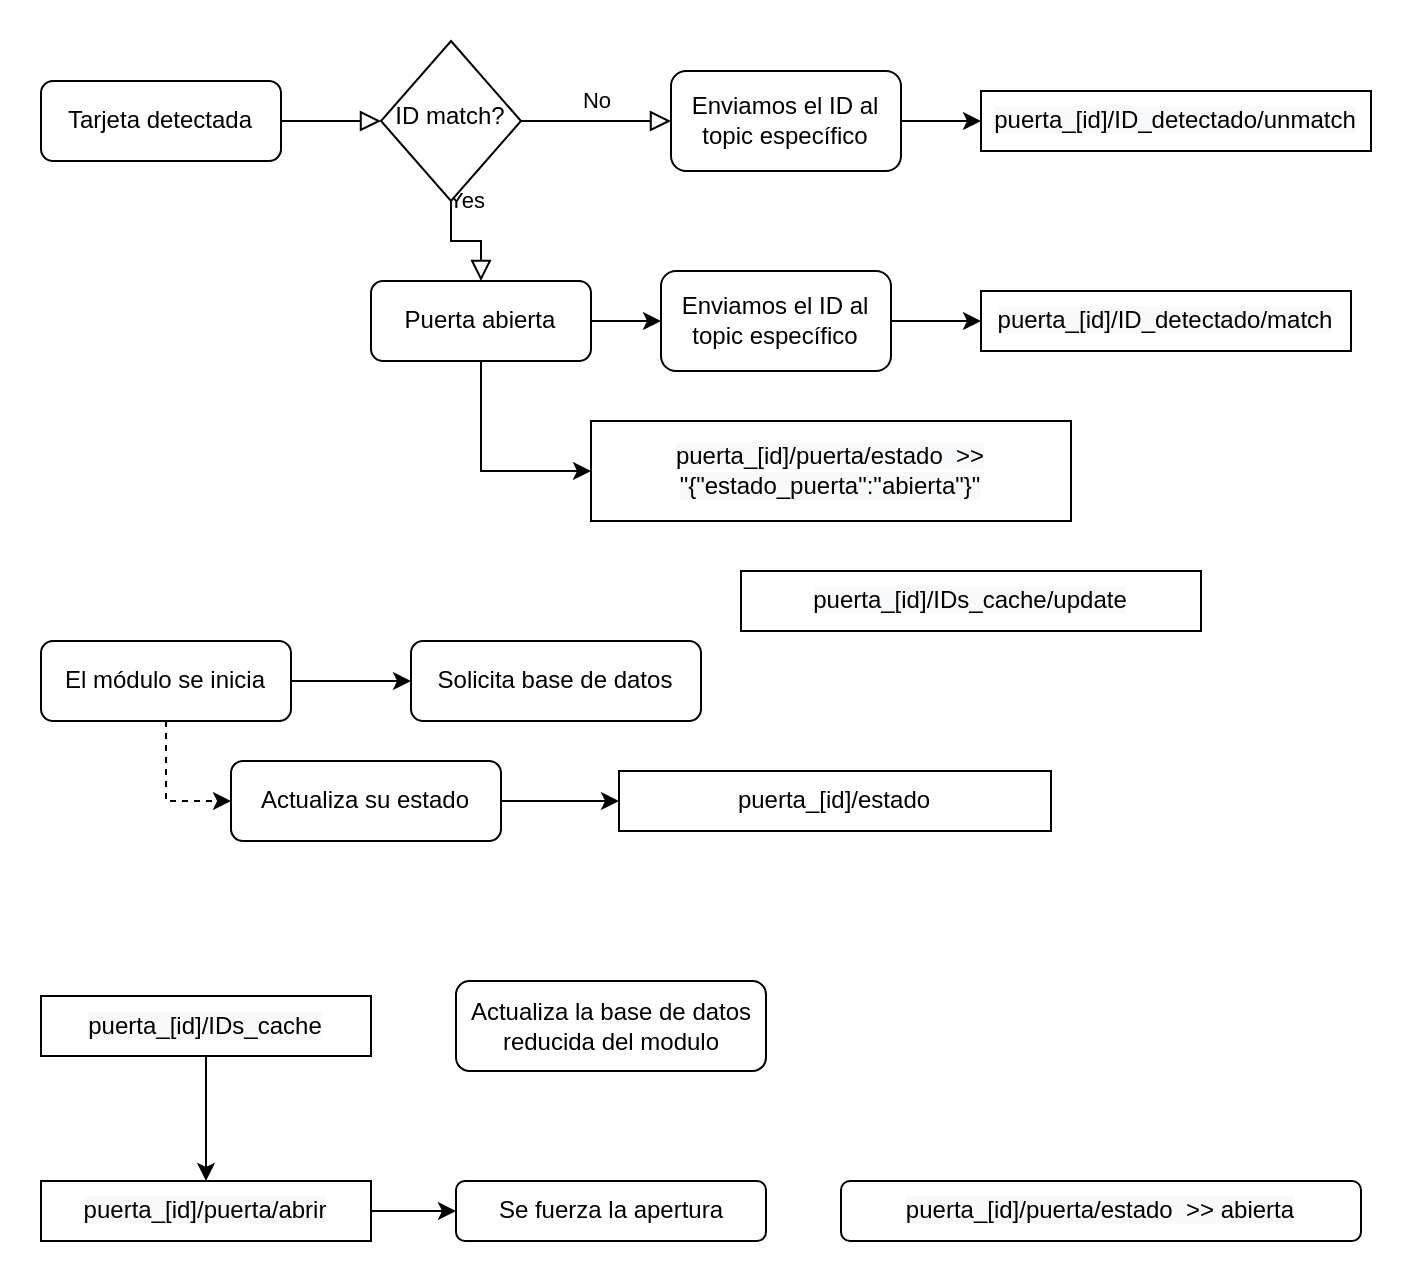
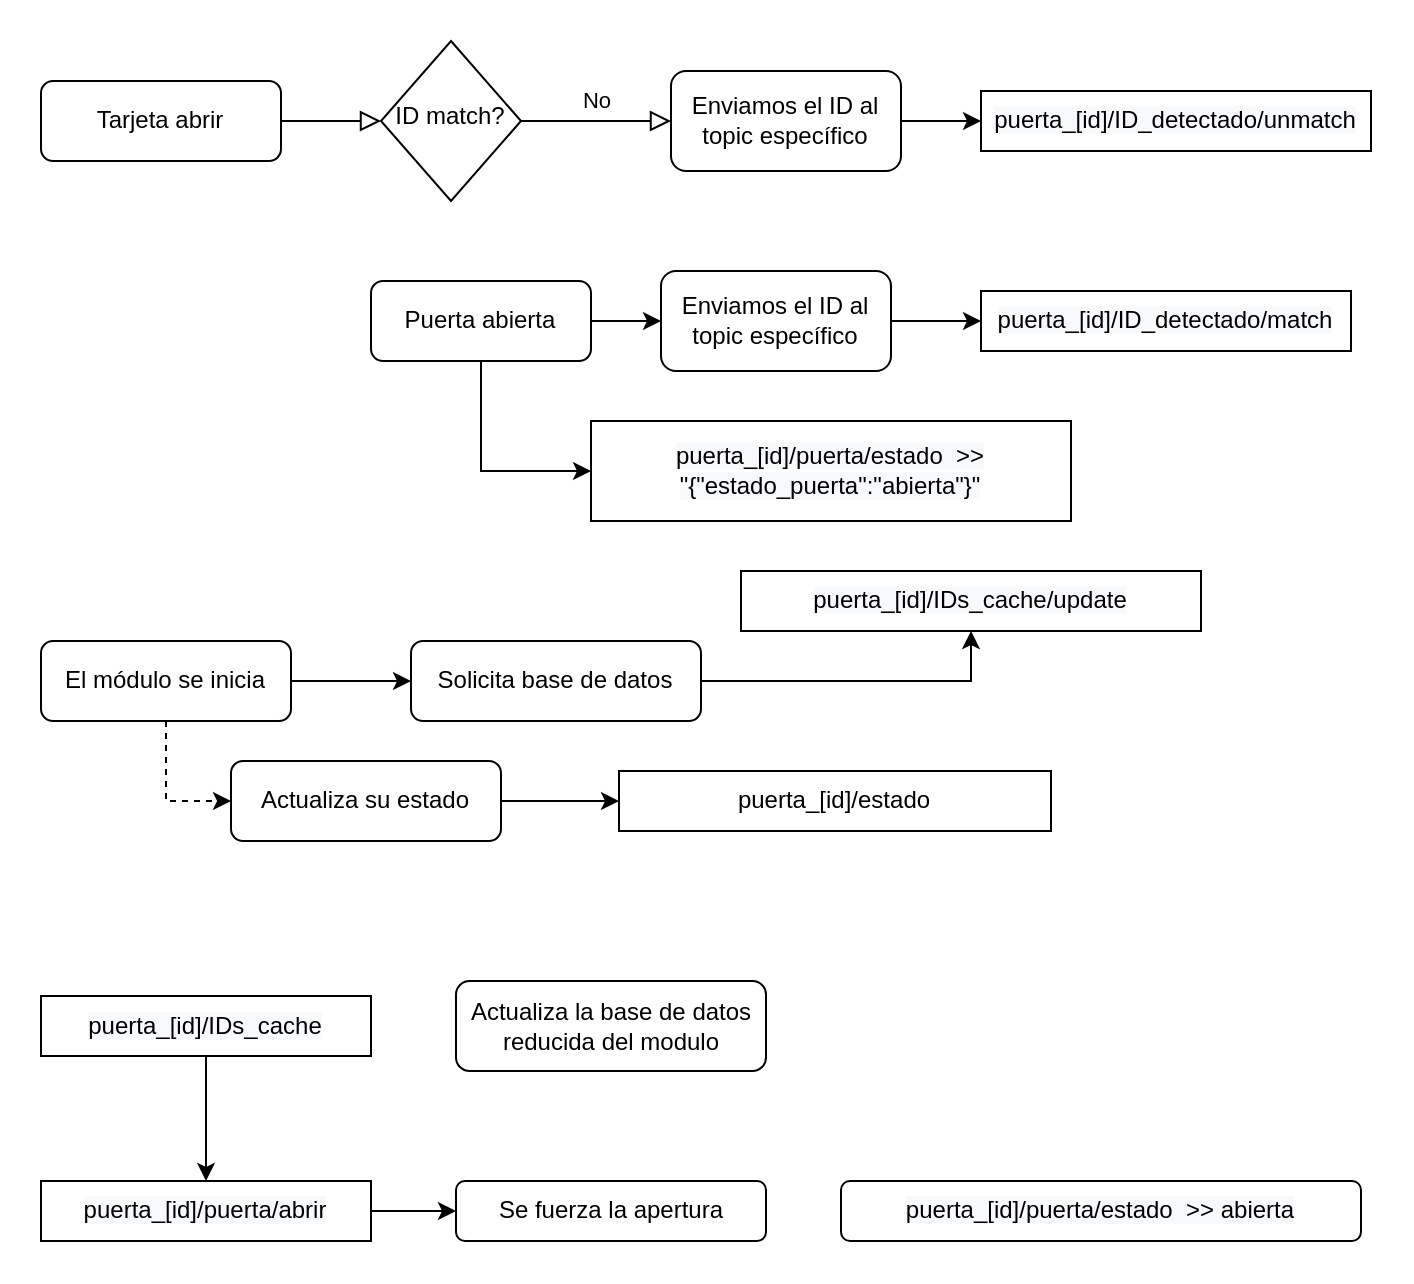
node "Tarjeta detectada": label "Tarjeta detectada" -> "Tarjeta abrir"
edge "ID match?" -> "Puerta abierta": removed, label "Yes"
edge "Solicita base de datos" -> "puerta_[id]/IDs_cache/update": added
